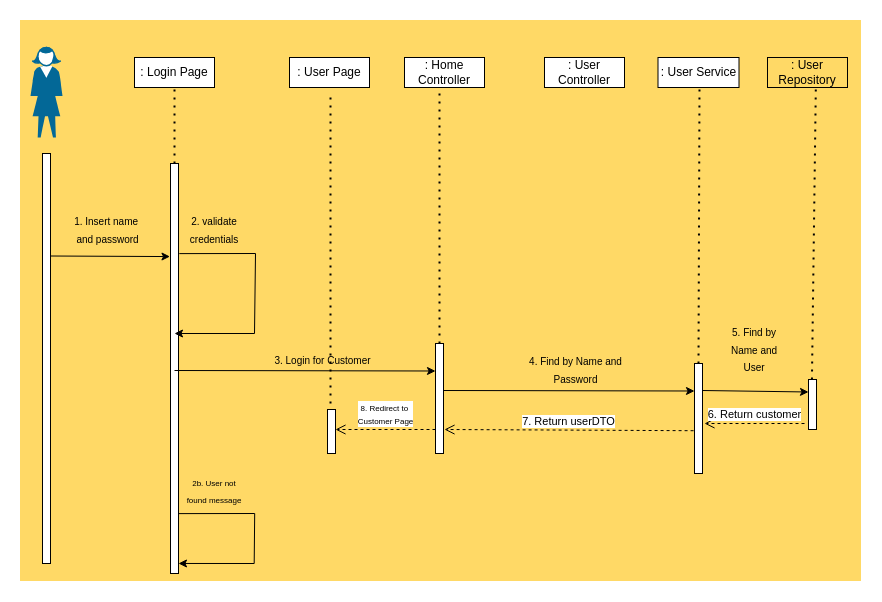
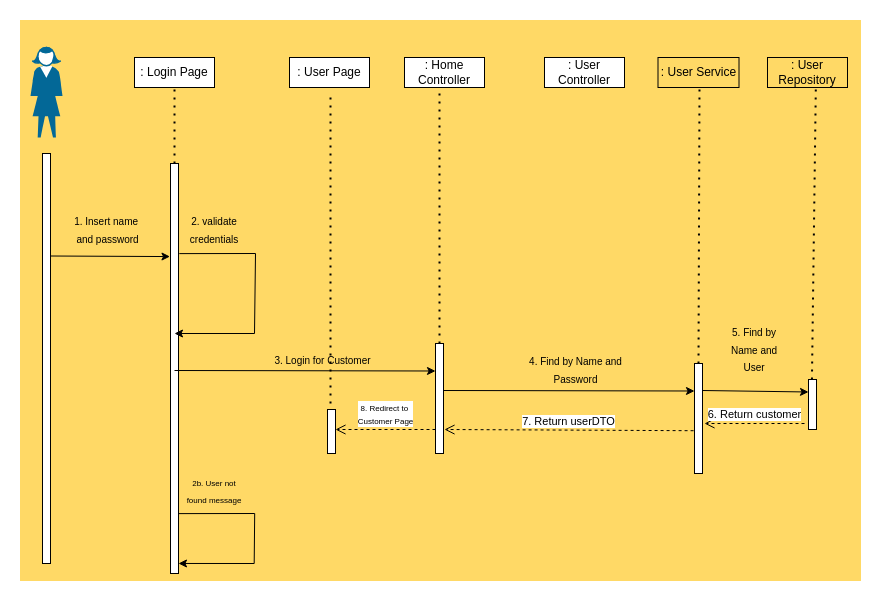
node ": User Service": fillcolor #ffffff -> #ffd966
